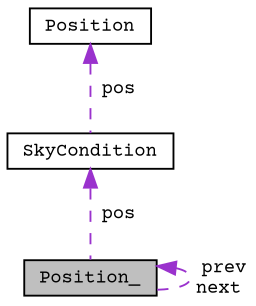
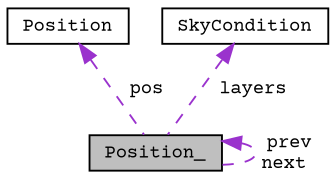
edge "SkyCondition" -> "Position": now "Position_" -> "Position"
edge "Position_" -> "SkyCondition": label " pos" -> " layers"
